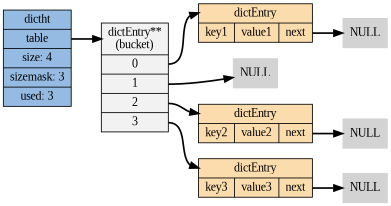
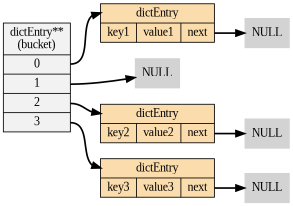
node "dictht": removed
